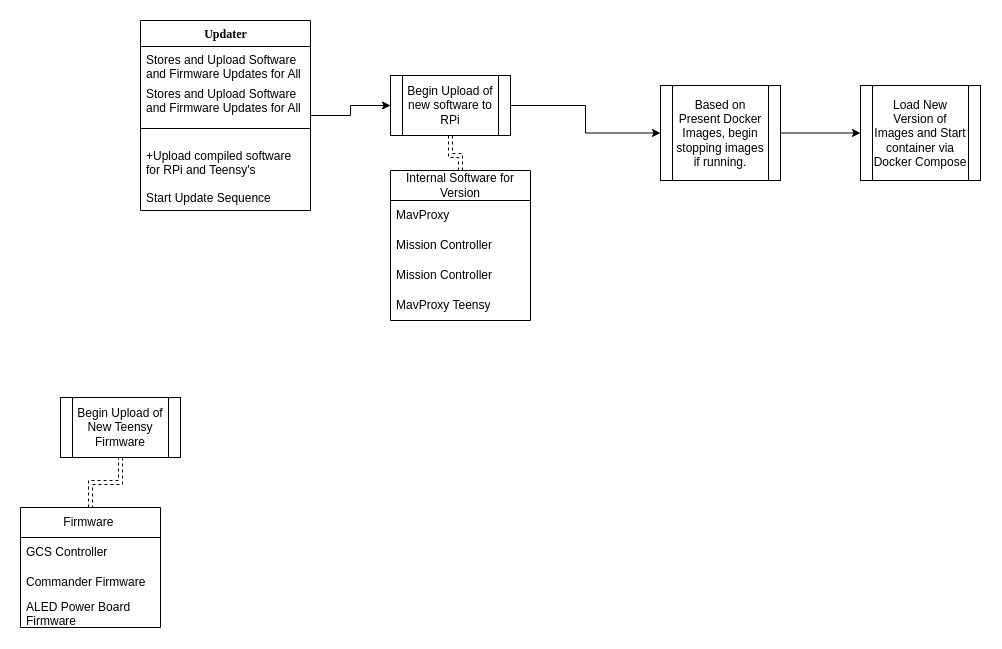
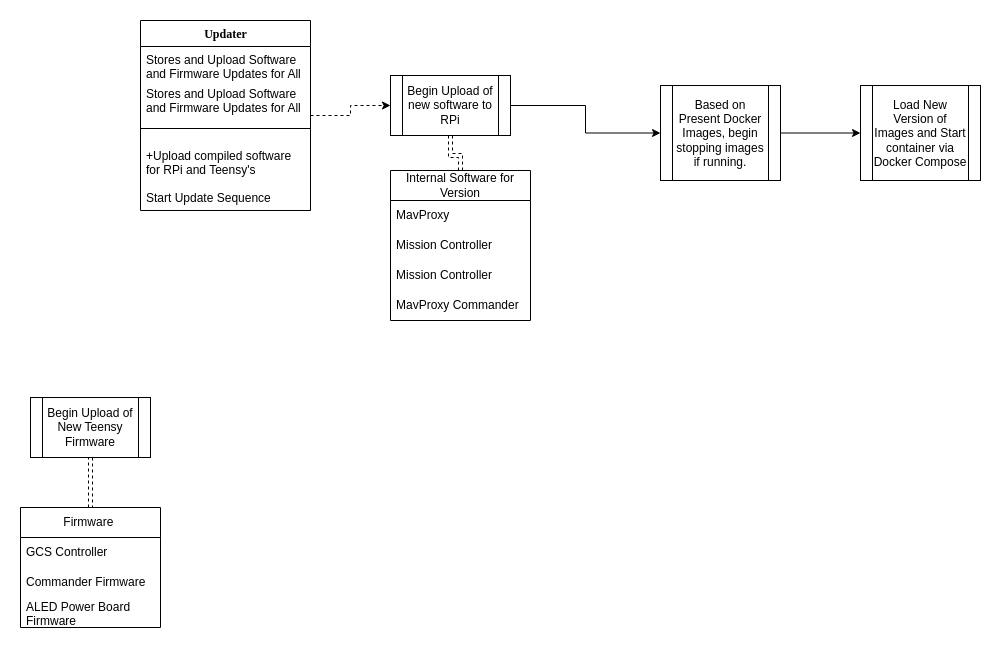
edge "Updater" -> "Begin Upload of new software to RPi": style solid -> dashed
node "MavProxy Teensy": label "MavProxy Teensy" -> "MavProxy Commander"
node "Begin Upload of New Teensy Firmware": moved (121, 428) -> (91, 428)
